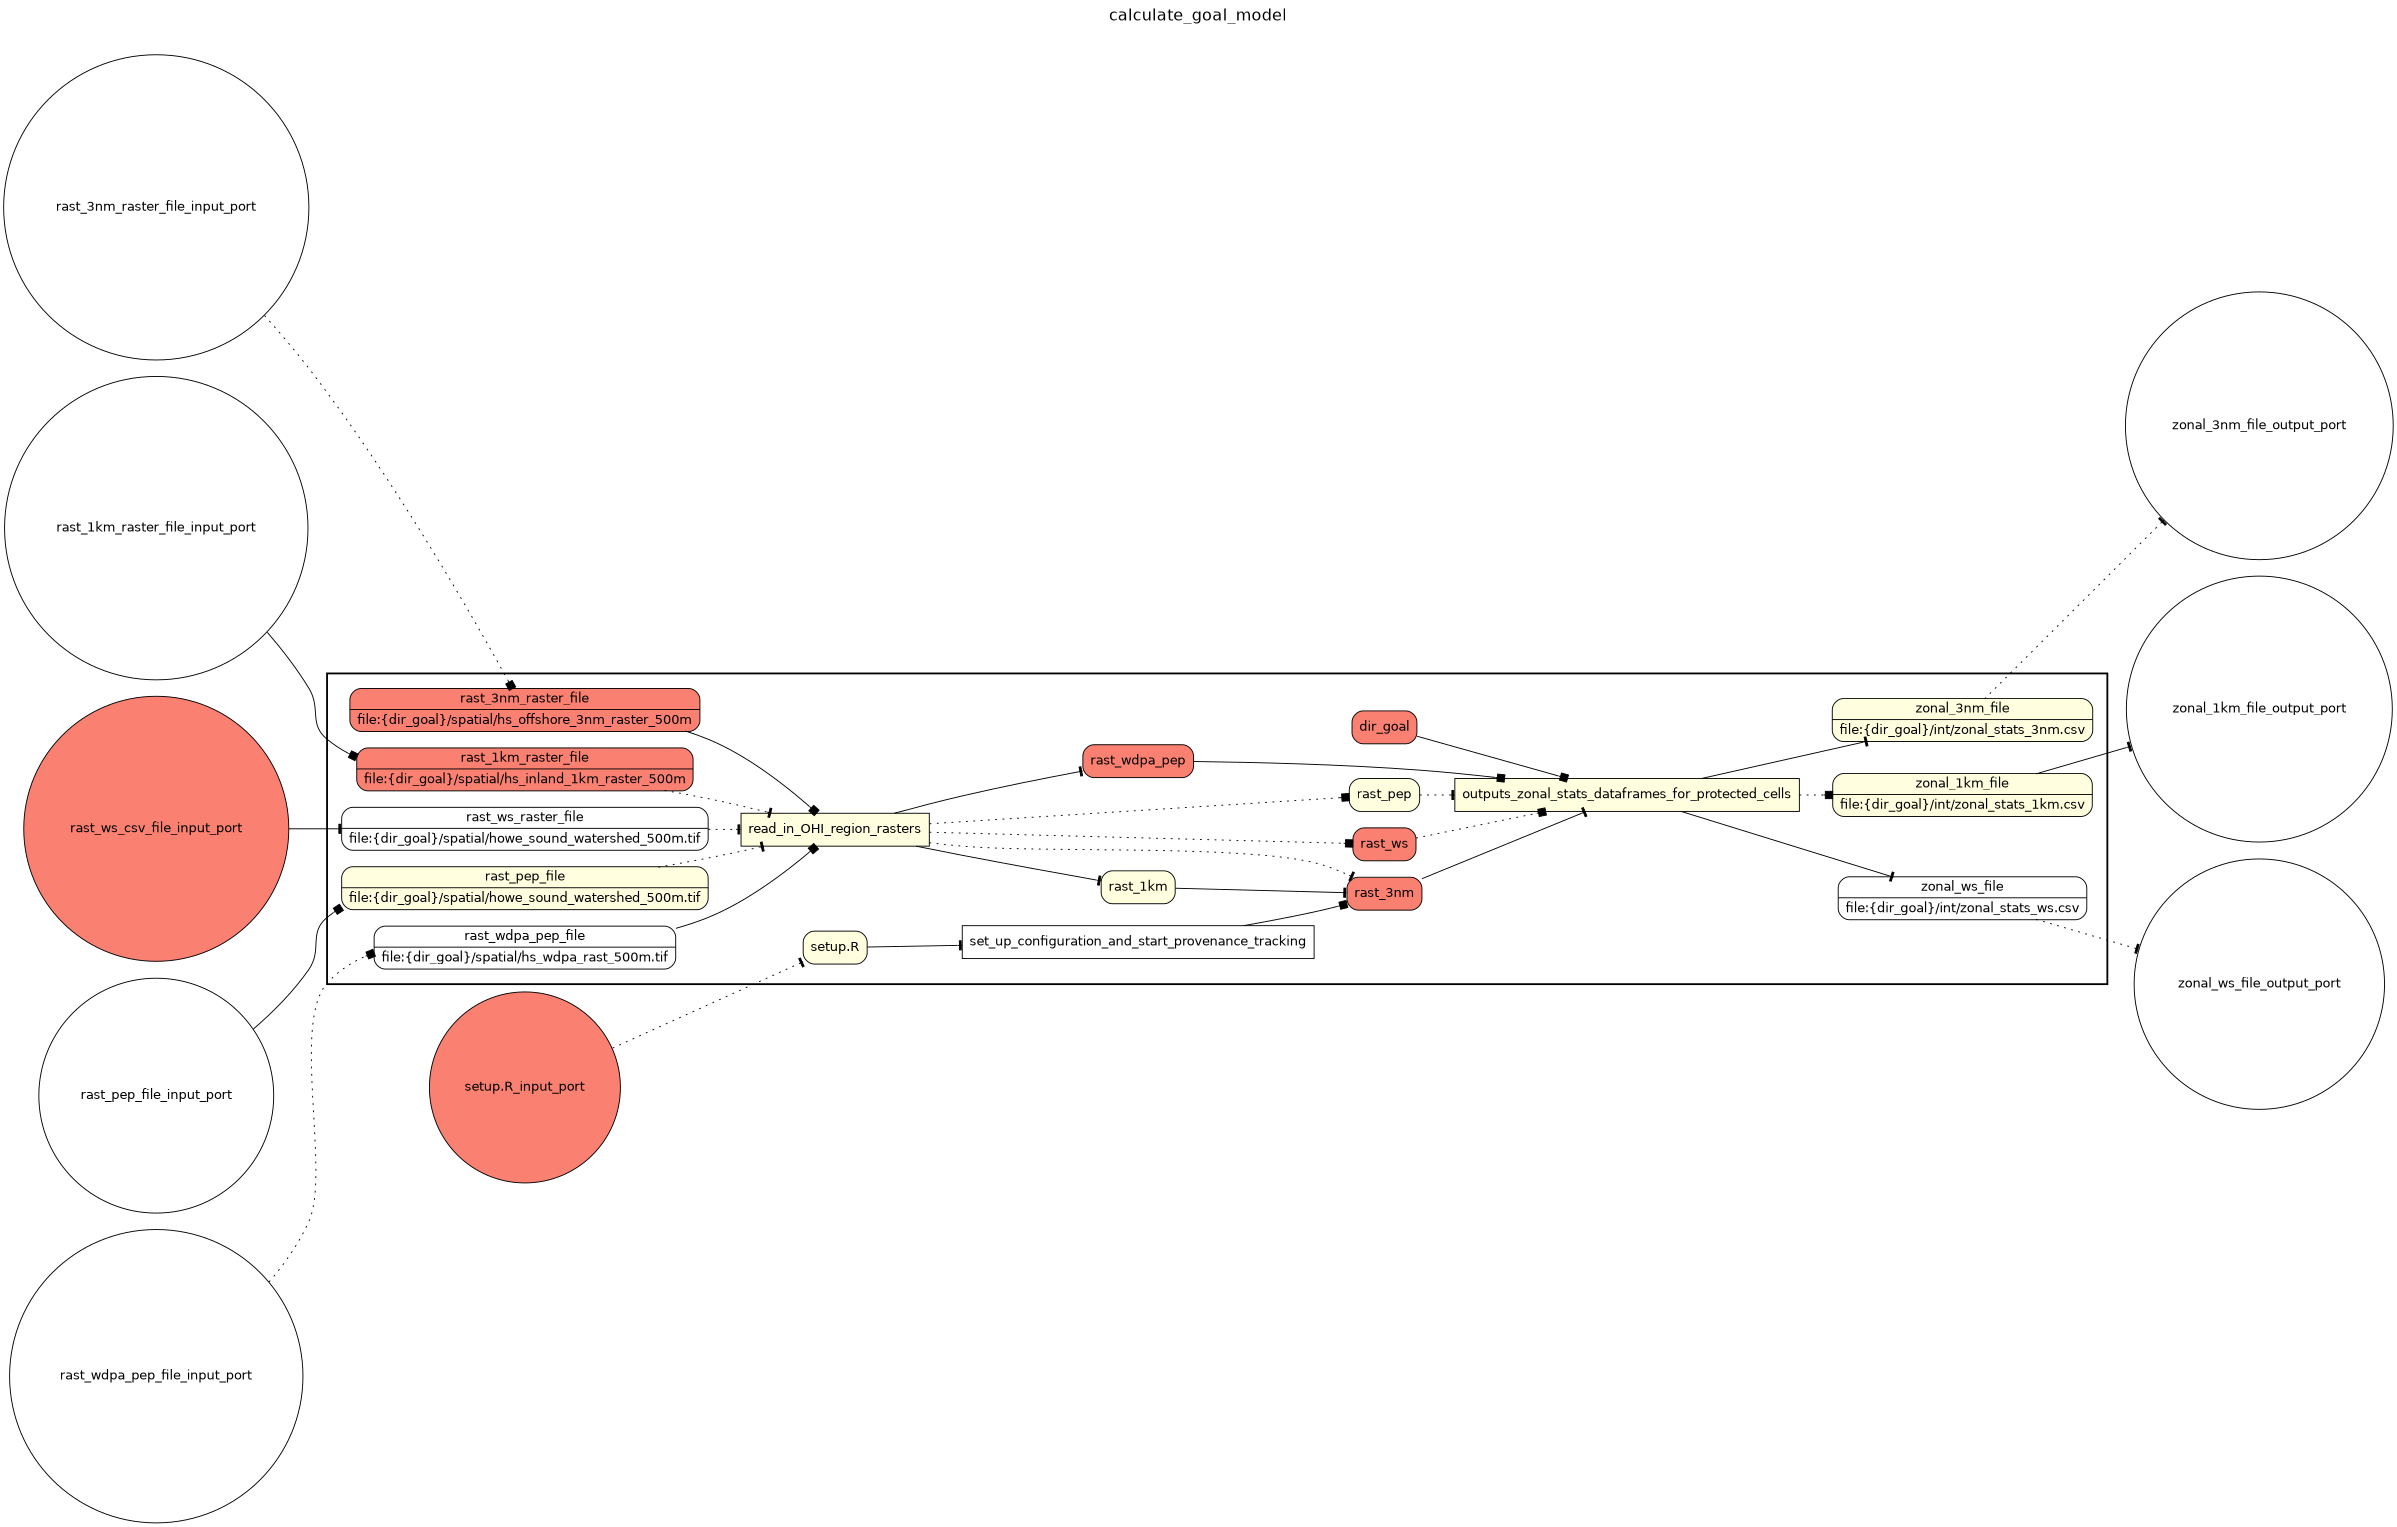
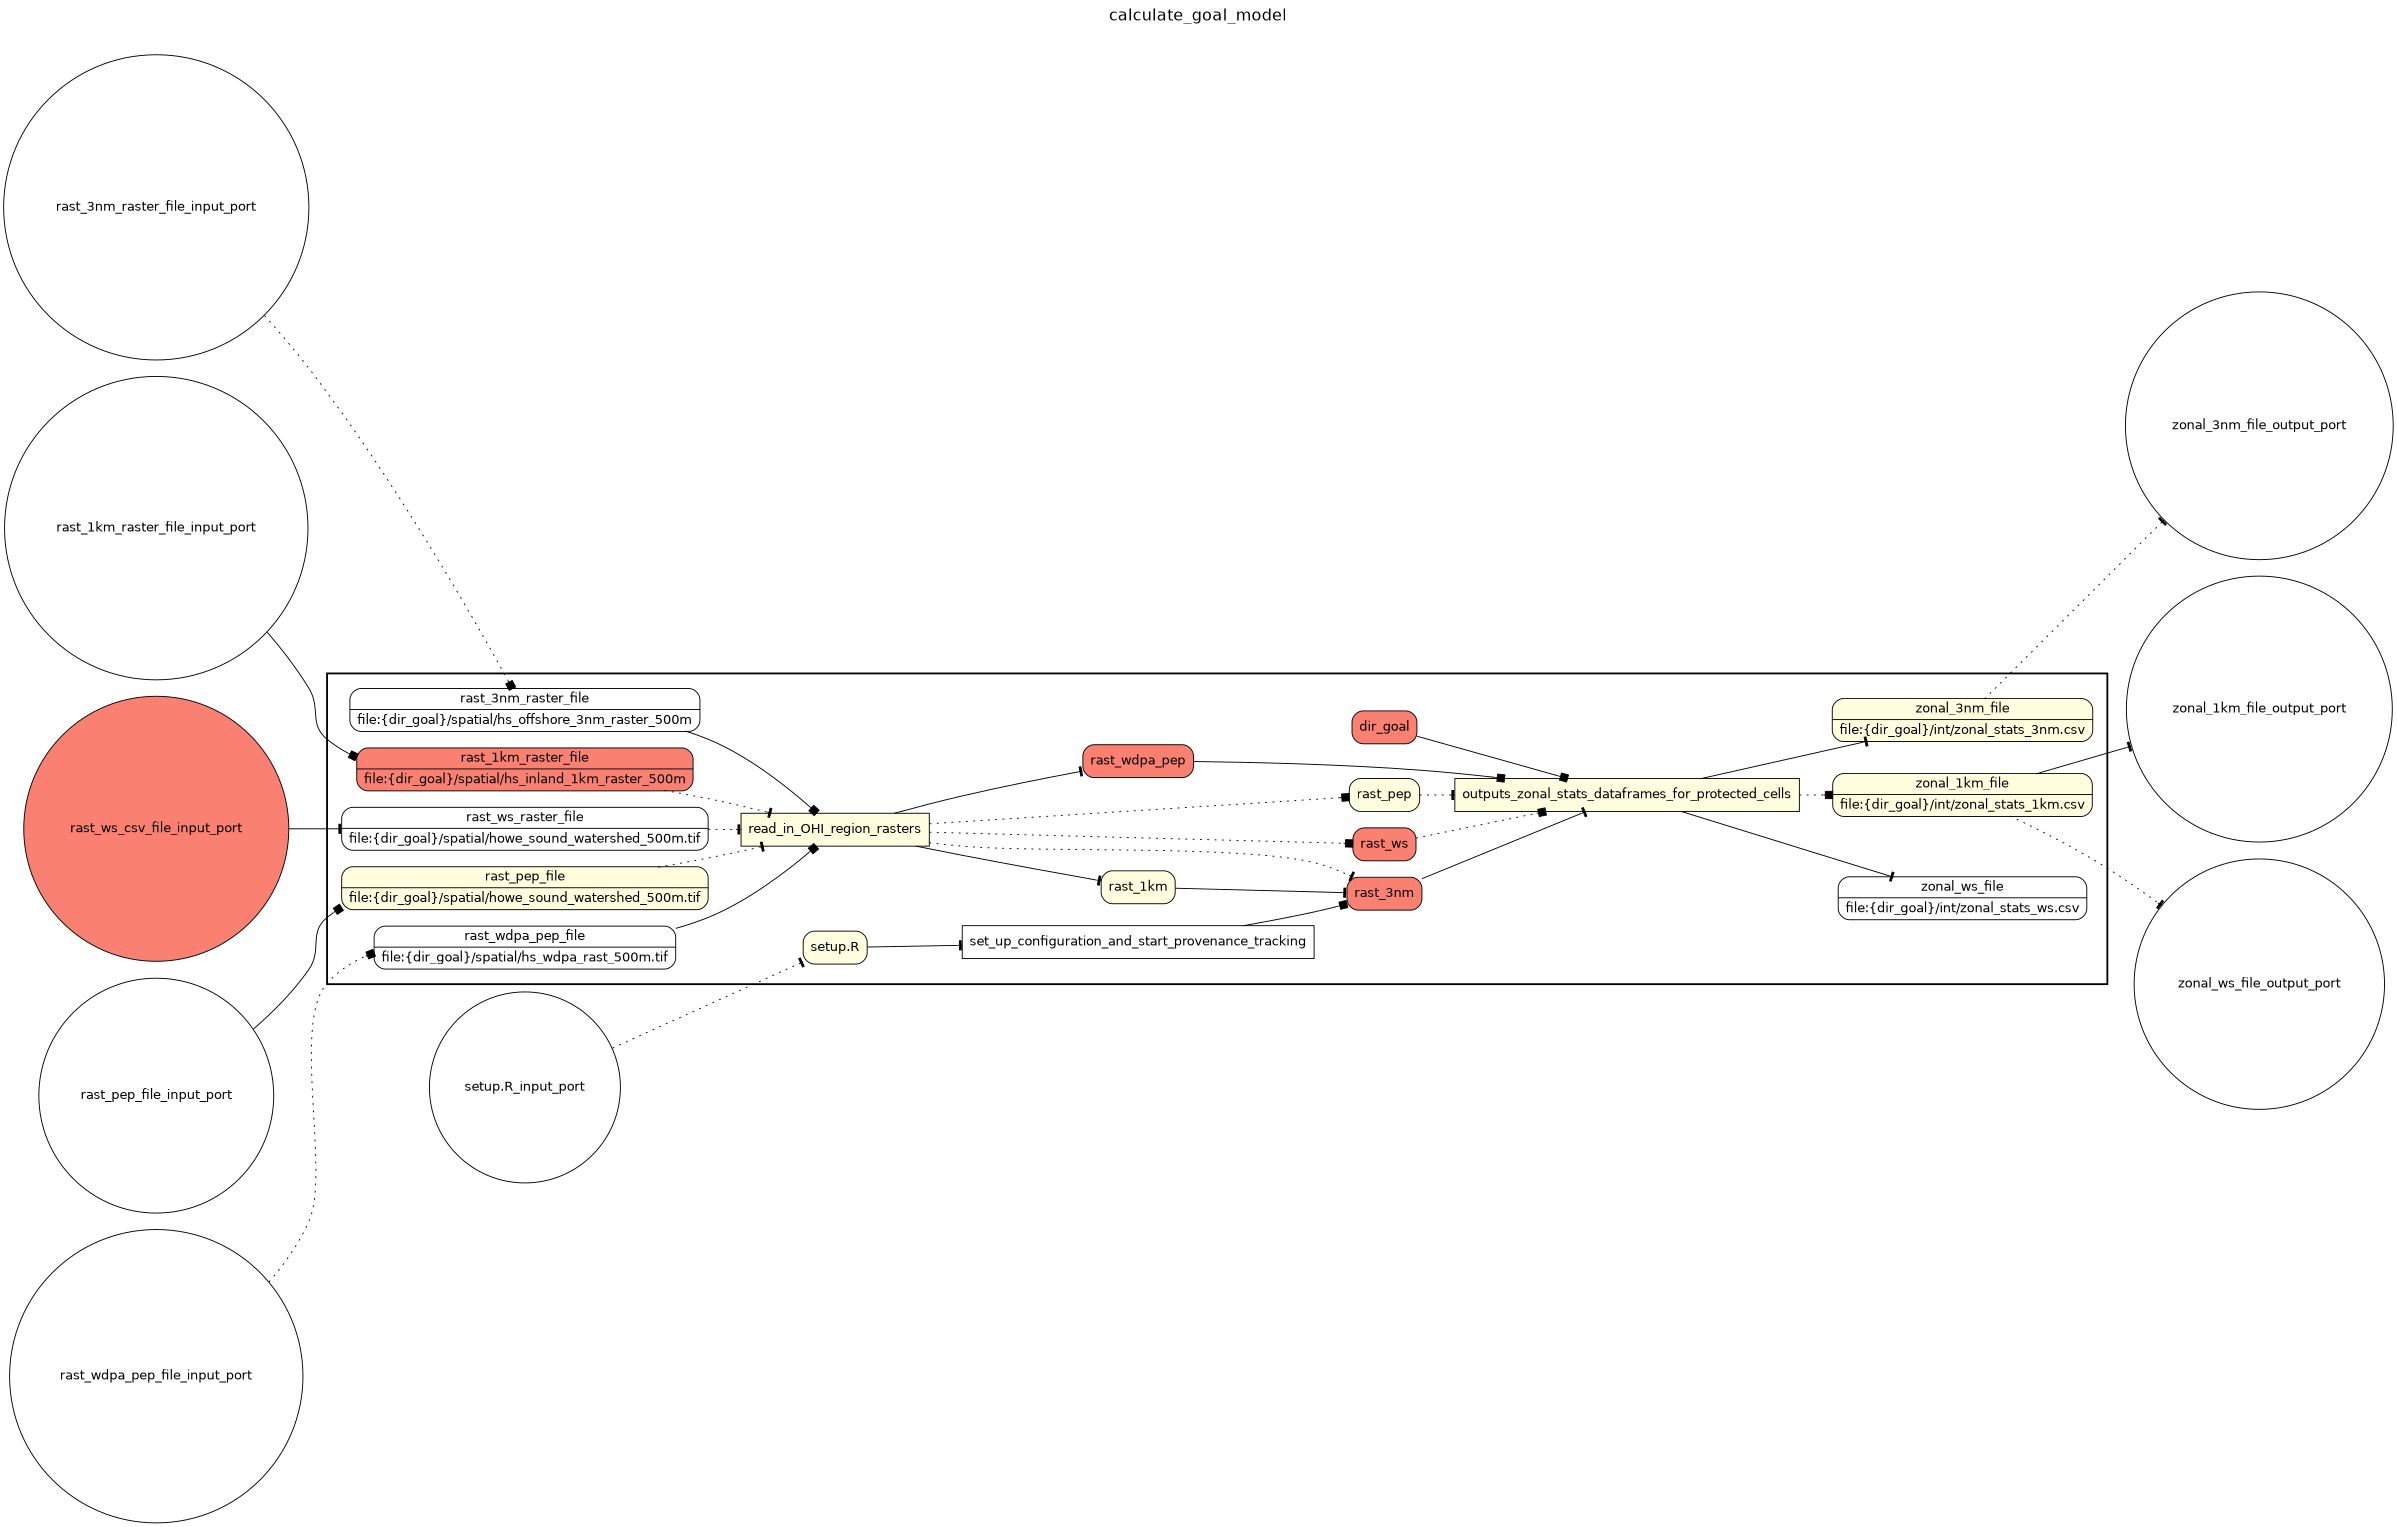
node "rast_3nm_raster_file": fillcolor salmon -> white
edge "zonal_ws_file" -> "zonal_ws_file_output_port": now "zonal_1km_file" -> "zonal_ws_file_output_port"
node "setup.R_input_port": fillcolor salmon -> white
